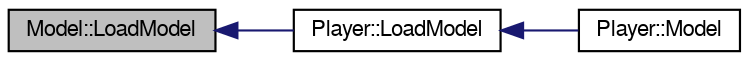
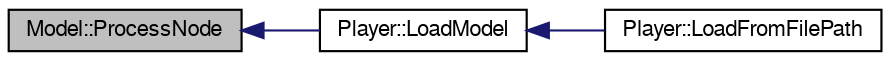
node "Model::LoadModel": label "Model::LoadModel" -> "Model::ProcessNode"
node "Player::Model": label "Player::Model" -> "Player::LoadFromFilePath"
